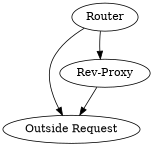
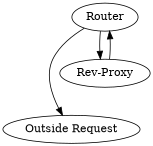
edge "Rev-Proxy" -> "Outside Request": now "Rev-Proxy" -> "Router"
